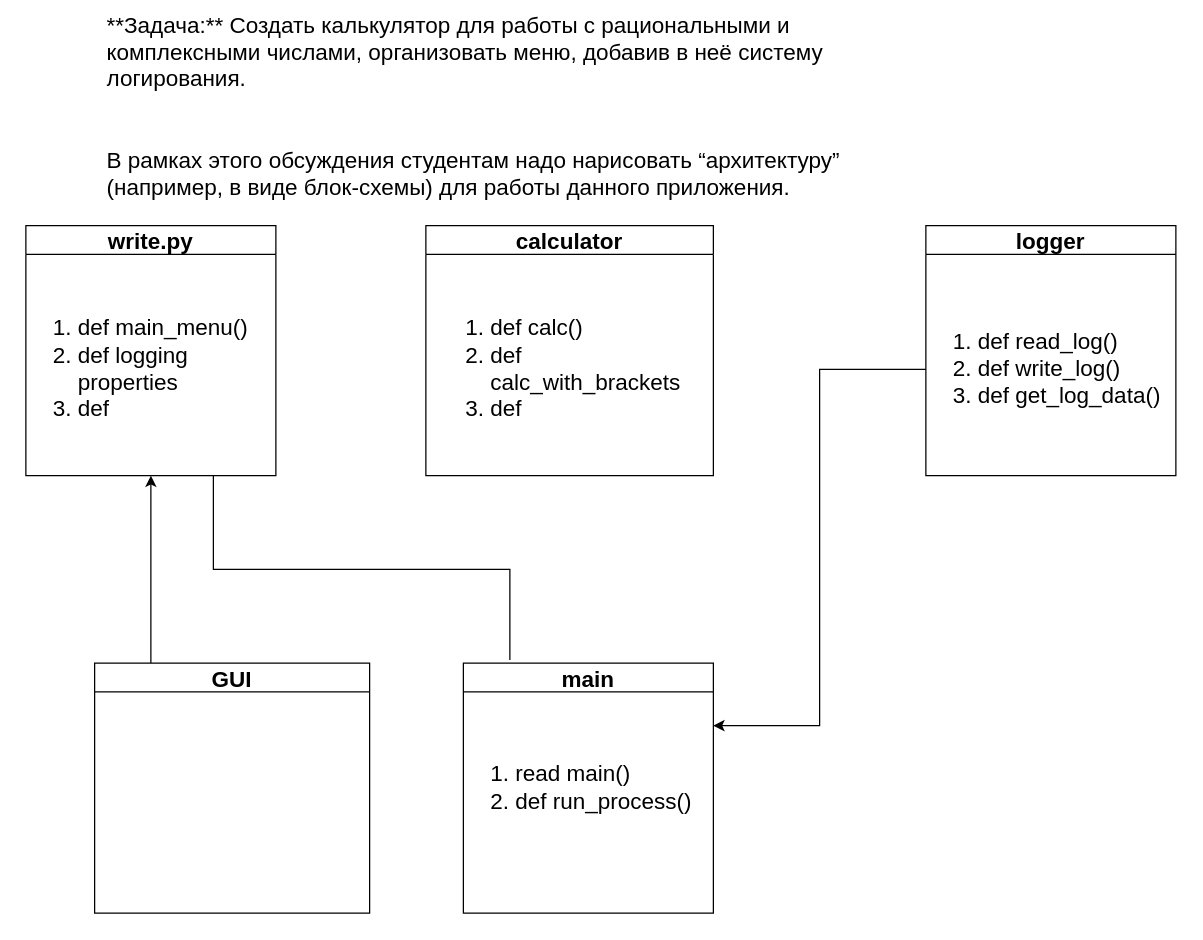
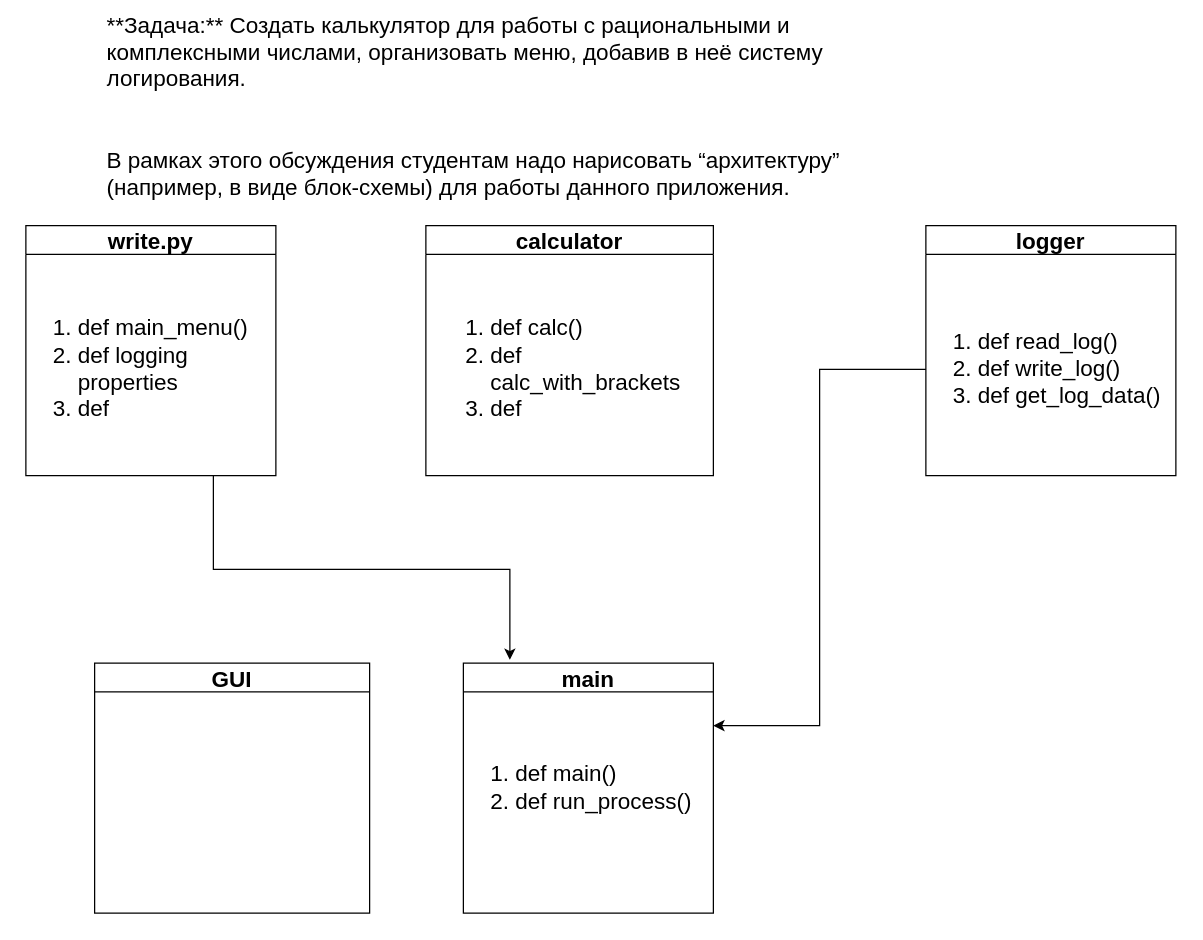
edge "GUI" -> "def main_menu() def logging properties def": removed
edge "def main_menu() def logging properties def" -- "main": arrowhead none -> classic
node "read main() def run_process()": label "read main() def run_process()" -> "def main() def run_process()"
